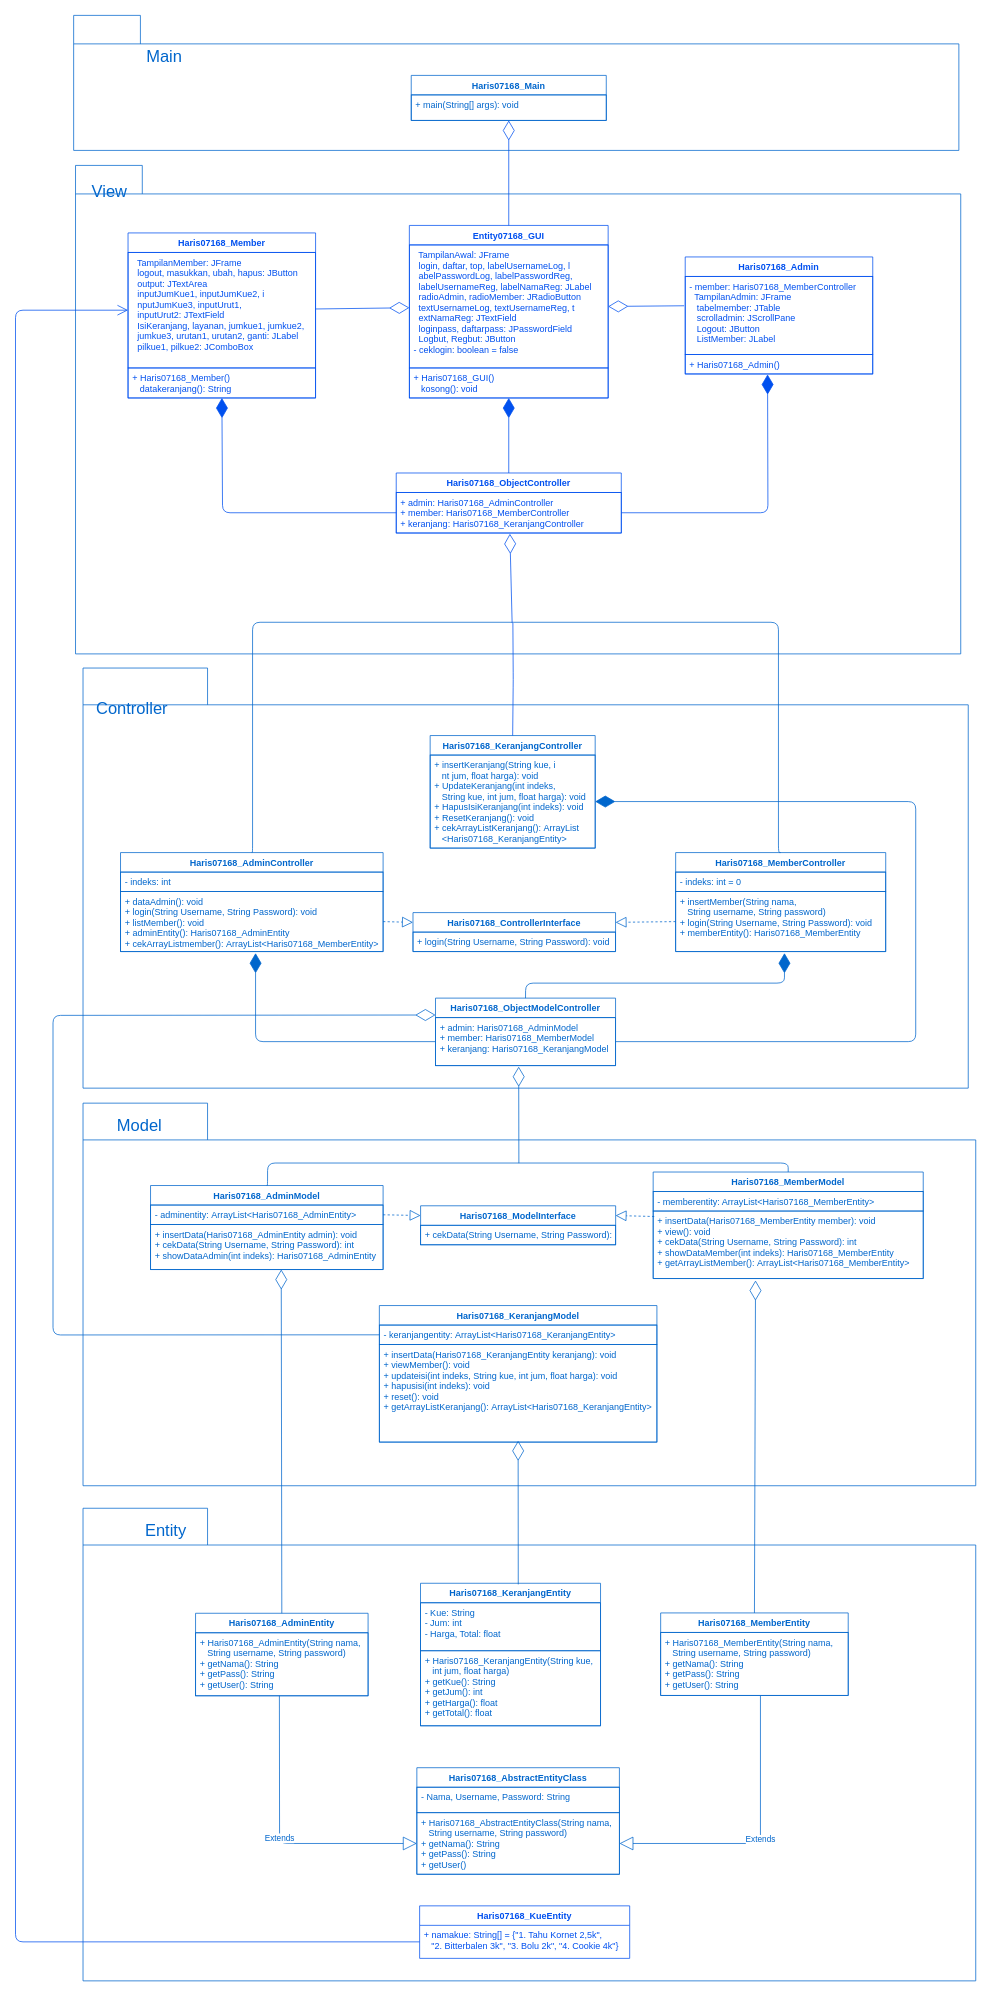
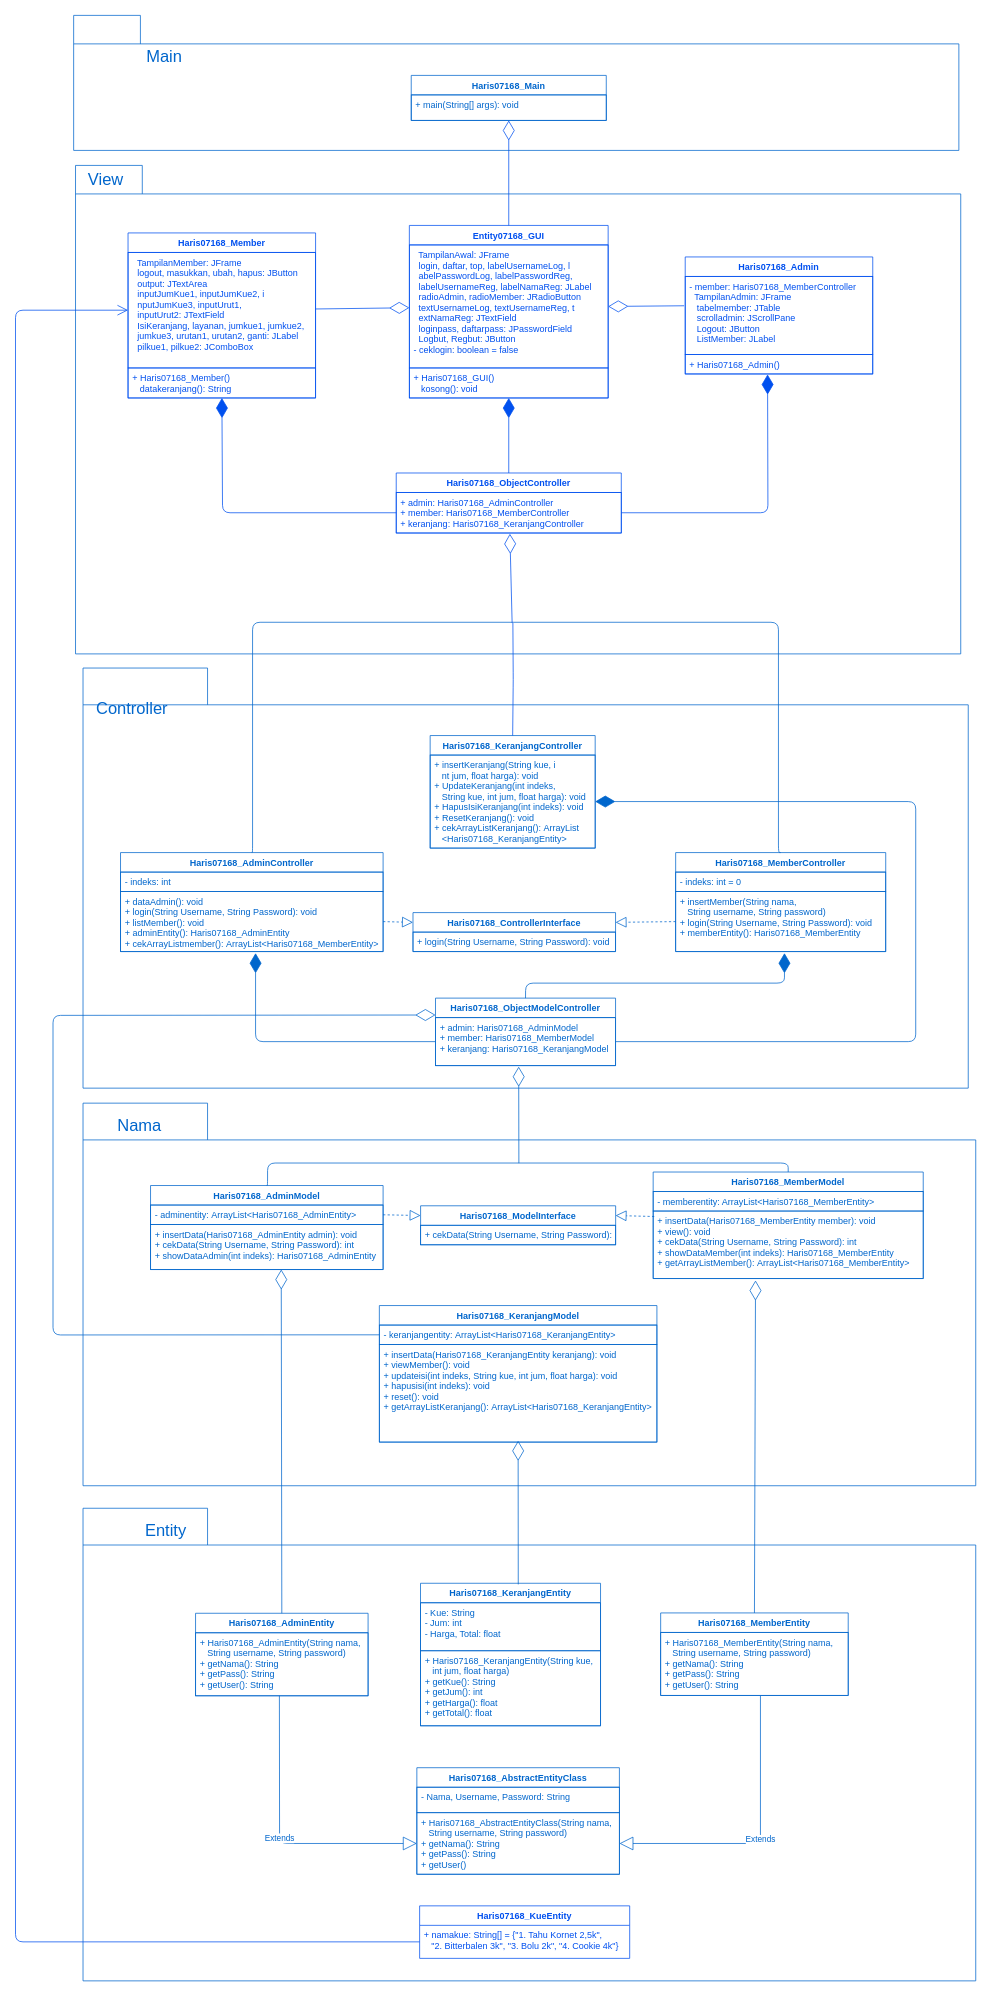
node "View": moved (109, 192) -> (105, 180)
node "Model": label "Model" -> "Nama"
